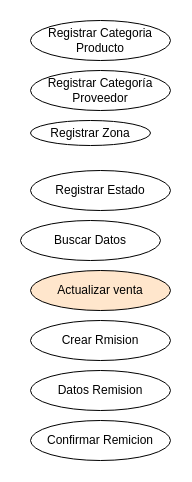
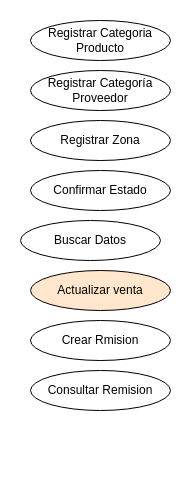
node "Registrar Zona": size 120x25 -> 140x40
node "Registrar Estado": label "Registrar Estado" -> "Confirmar Estado"
node "Datos Remision": label "Datos Remision" -> "Consultar Remision"
node "Confirmar Remicion": removed
